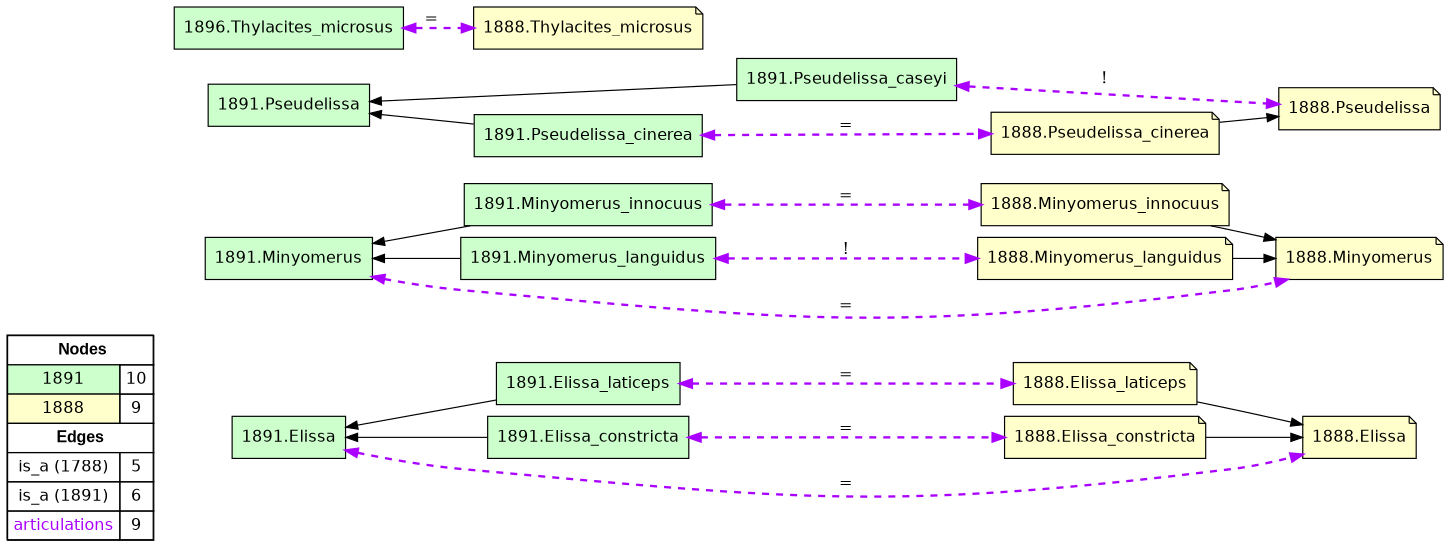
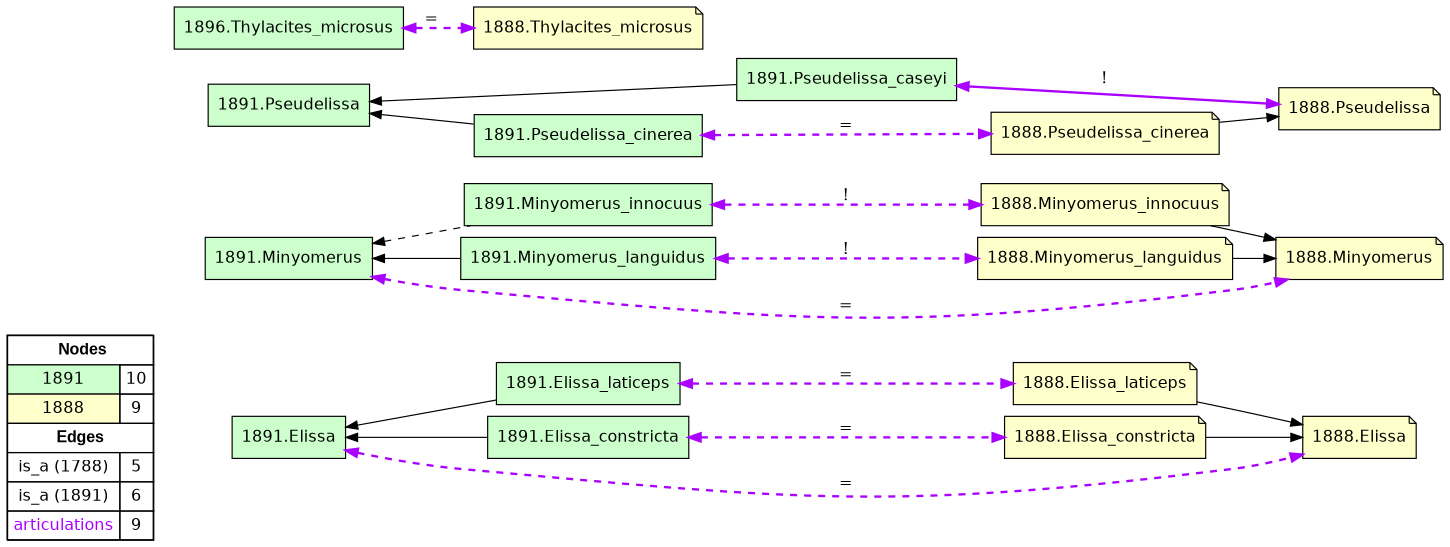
edge "1891.Pseudelissa_caseyi" -- "1888.Pseudelissa": style dashed -> solid
edge "1891.Minyomerus_innocuus" -- "1888.Minyomerus_innocuus": label "=" -> "!"
edge "1891.Minyomerus_innocuus" -> "1891.Minyomerus": style solid -> dashed
